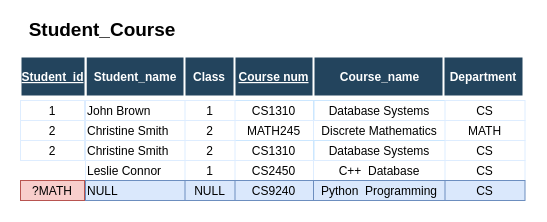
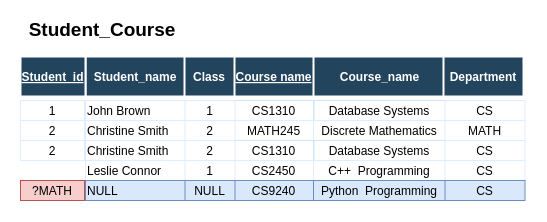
node "Course num": label "Course num" -> "Course name"
node "C++ Database": label "C++ Database" -> "C++ Programming"
